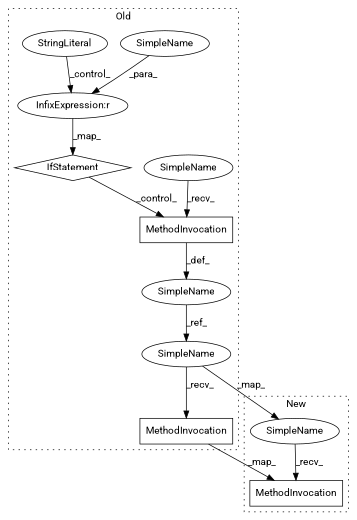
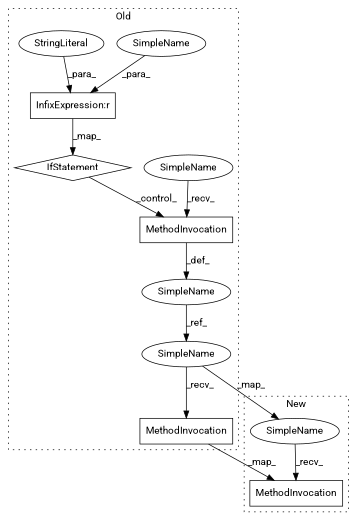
edge "StringLiteral" -> "InfixExpression:r": label "_control_" -> "_para_"
node "InfixExpression:r": shape ellipse -> box
